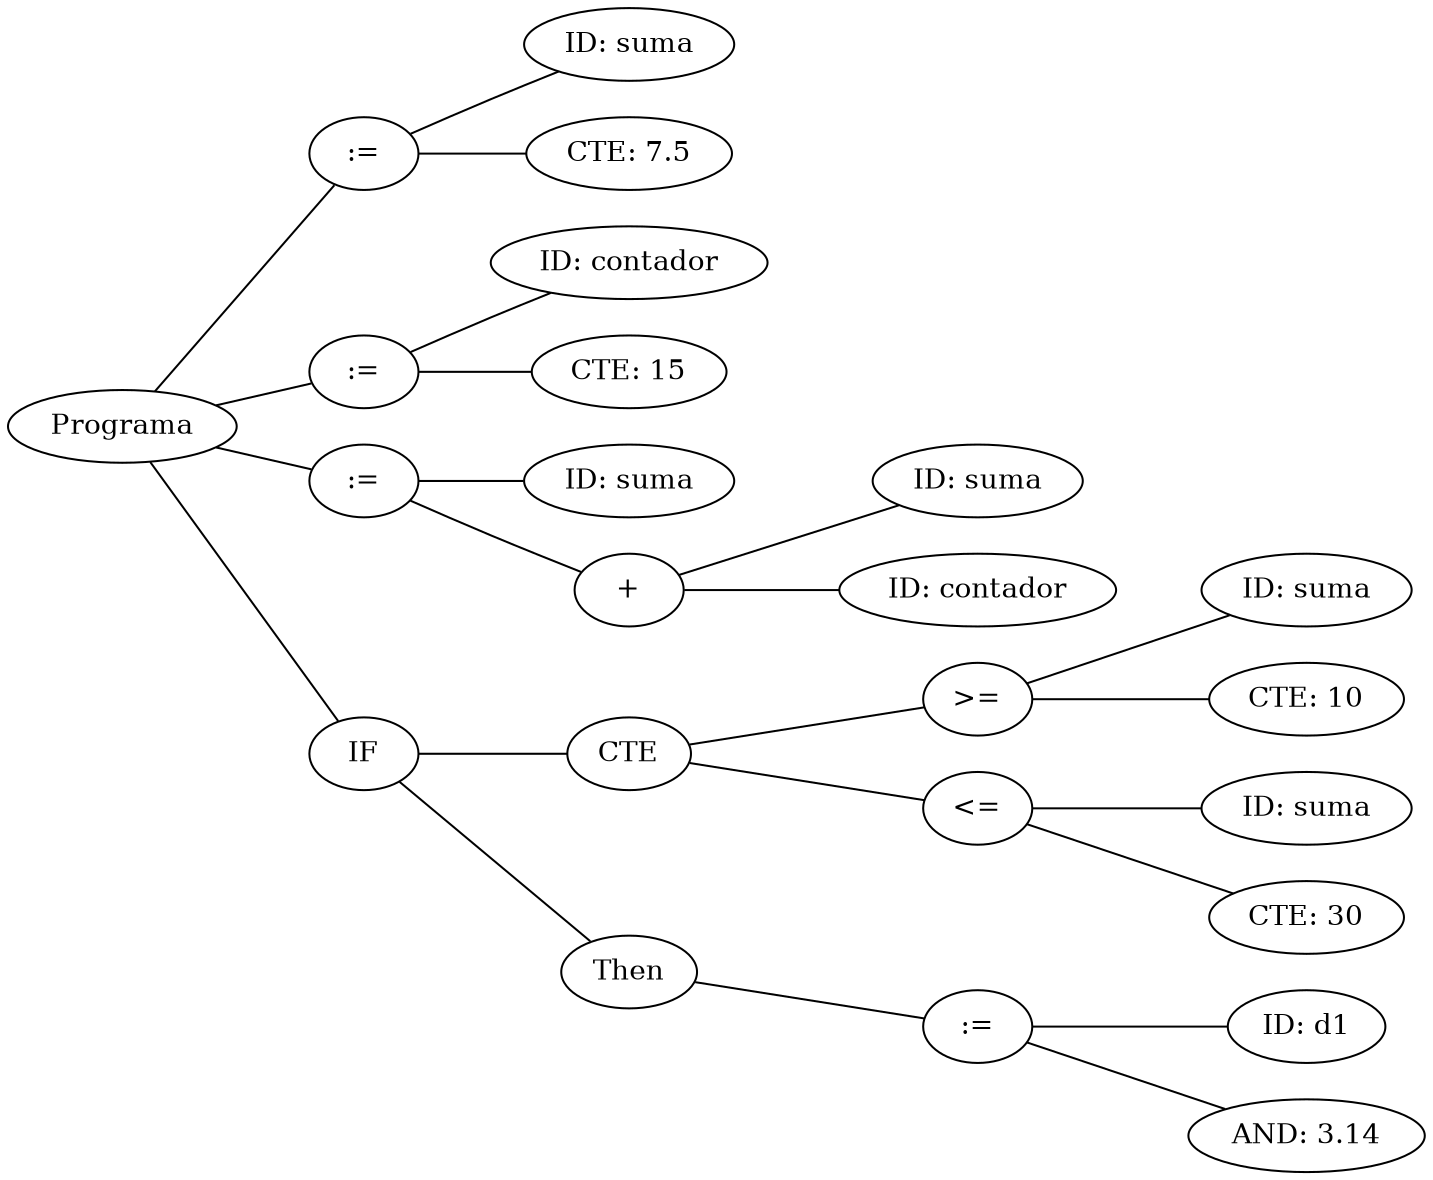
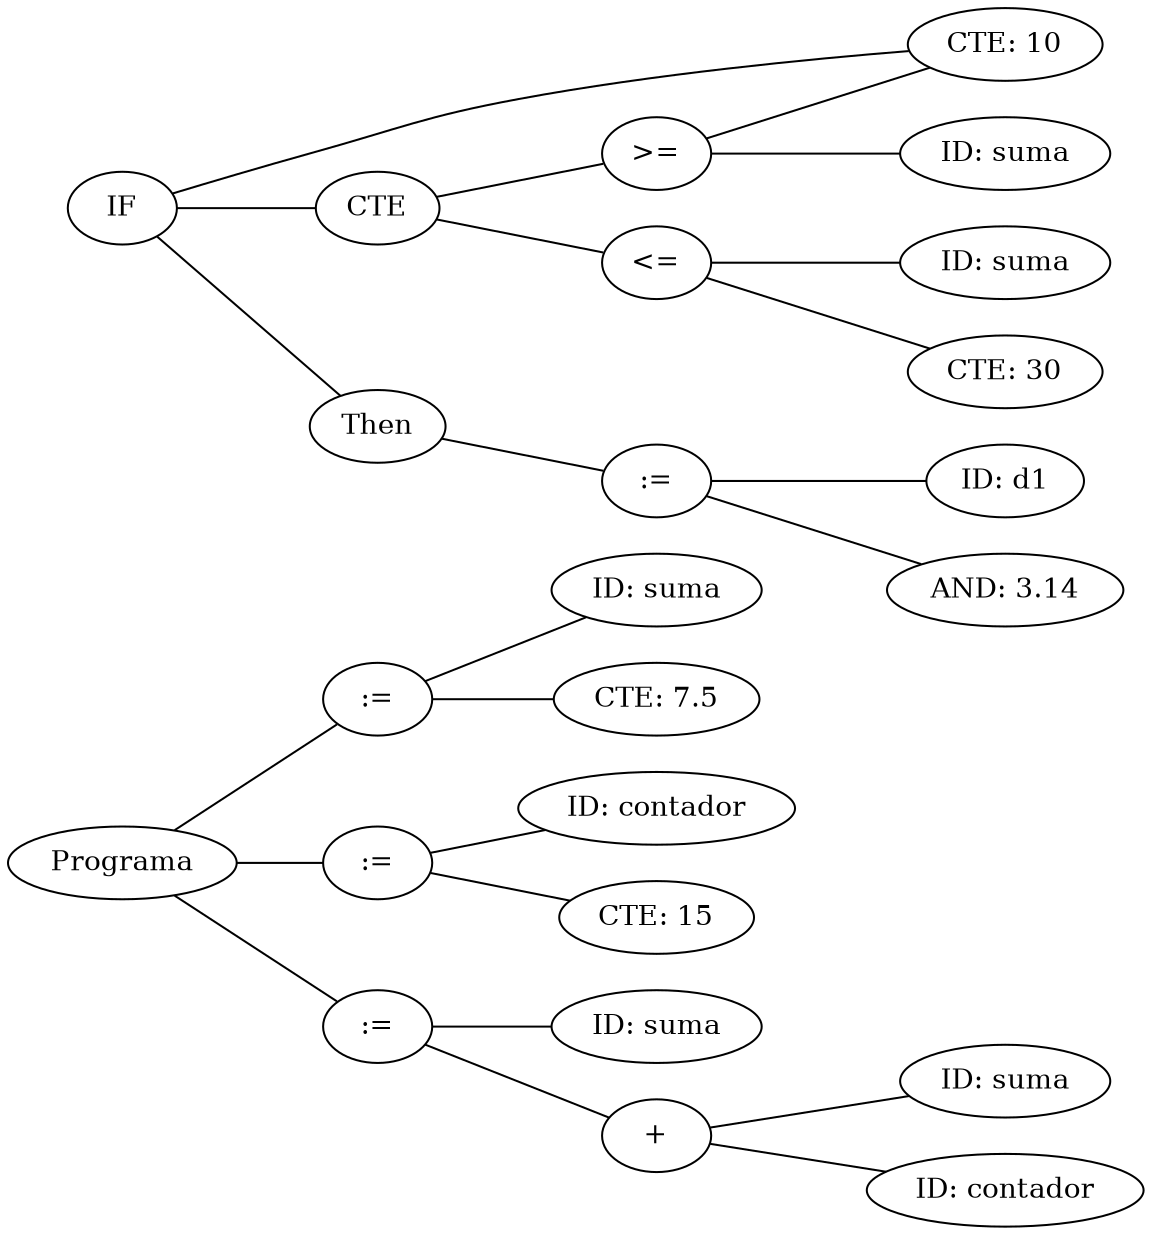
edge "Programa" -- "IF": now "CTE: 10" -- "IF"
